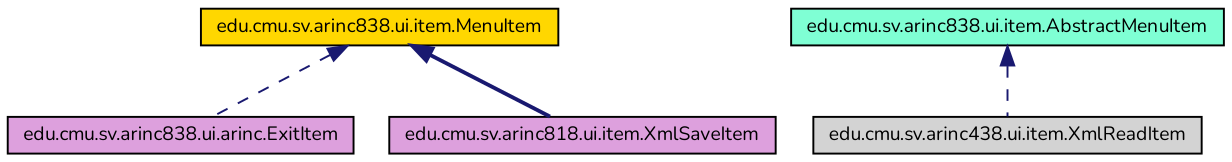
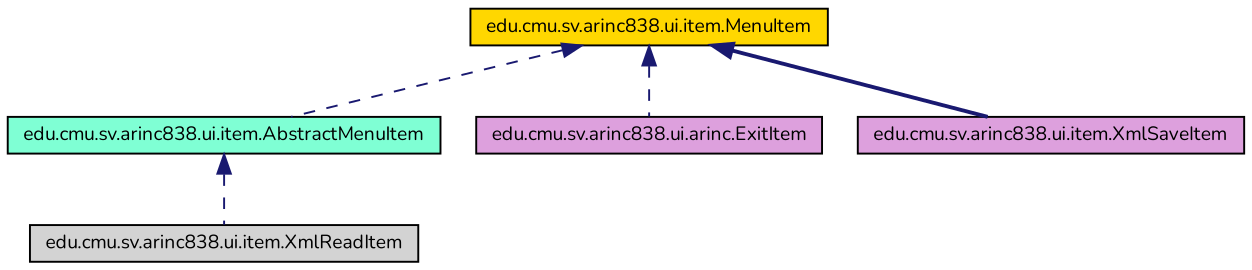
edge "edu.cmu.sv.arinc838.ui.item.AbstractMenuItem" -> "edu.cmu.sv.arinc838.ui.item.MenuItem": added
node "edu.cmu.sv.arinc818.ui.item.XmlSaveItem": label "edu.cmu.sv.arinc818.ui.item.XmlSaveItem" -> "edu.cmu.sv.arinc838.ui.item.XmlSaveItem"
node "edu.cmu.sv.arinc438.ui.item.XmlReadItem": label "edu.cmu.sv.arinc438.ui.item.XmlReadItem" -> "edu.cmu.sv.arinc838.ui.item.XmlReadItem"
